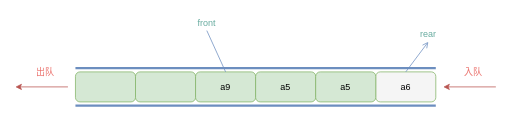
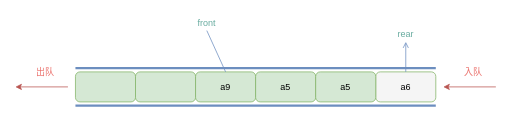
node "rear": moved (428, 34) -> (405, 34)
